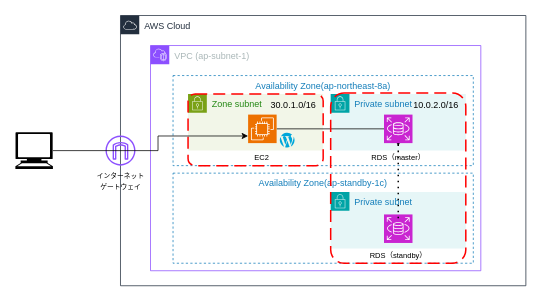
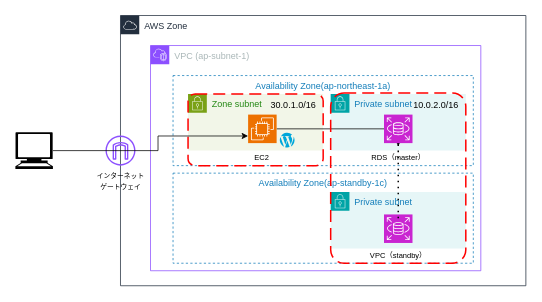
node "AWS Cloud": label "AWS Cloud" -> "AWS Zone"
node "Availability Zone(ap-northeast-8a)": label "Availability Zone(ap-northeast-8a)" -> "Availability Zone(ap-northeast-1a)"
node "RDS（standby）": label "RDS（standby）" -> "VPC（standby）"
